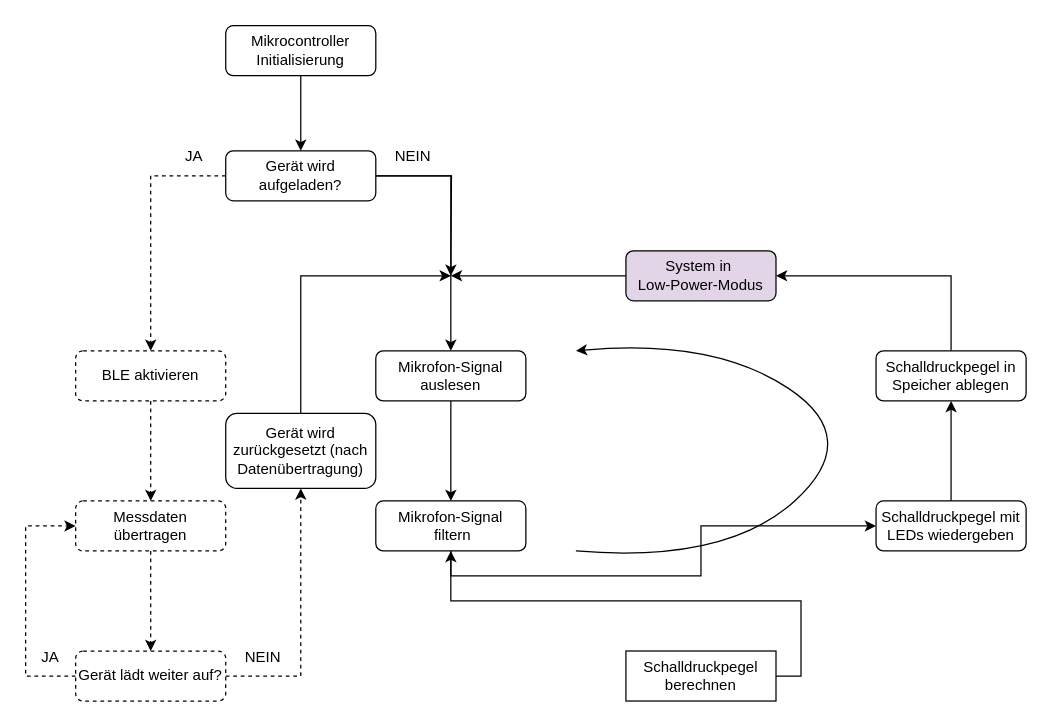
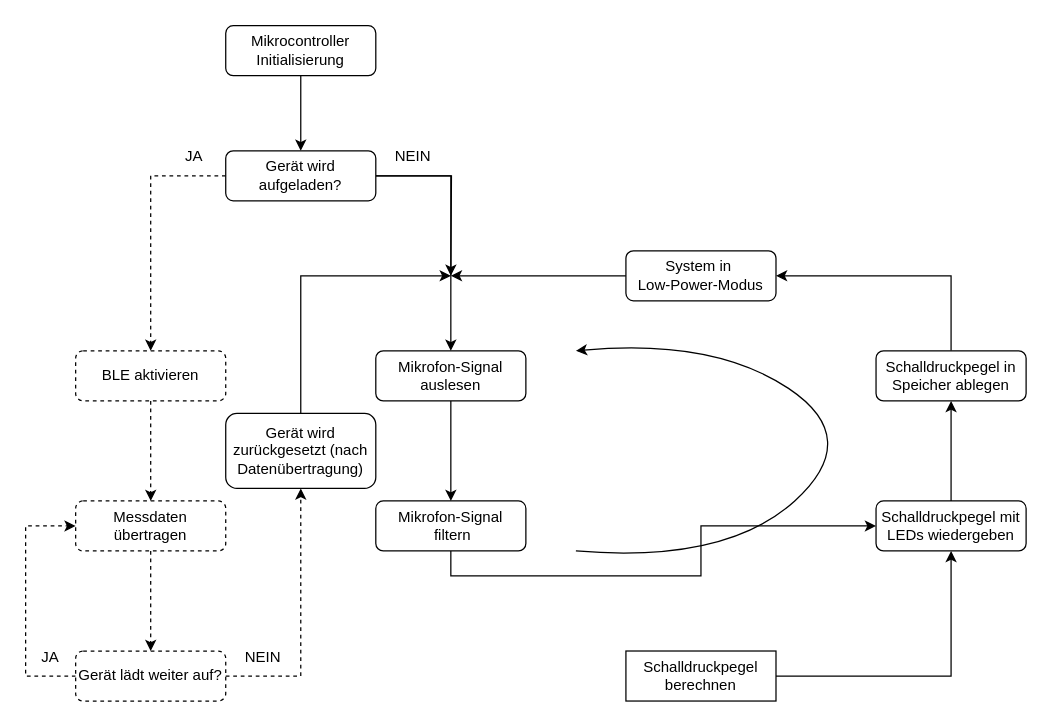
node "System in Low-Power-Modus": fillcolor #e1d5e7 -> #ffffff
edge "Schalldruckpegel berechnen" -> "Mikrofon-Signal filtern": now "Schalldruckpegel berechnen" -> "Schalldruckpegel mit LEDs wiedergeben"
